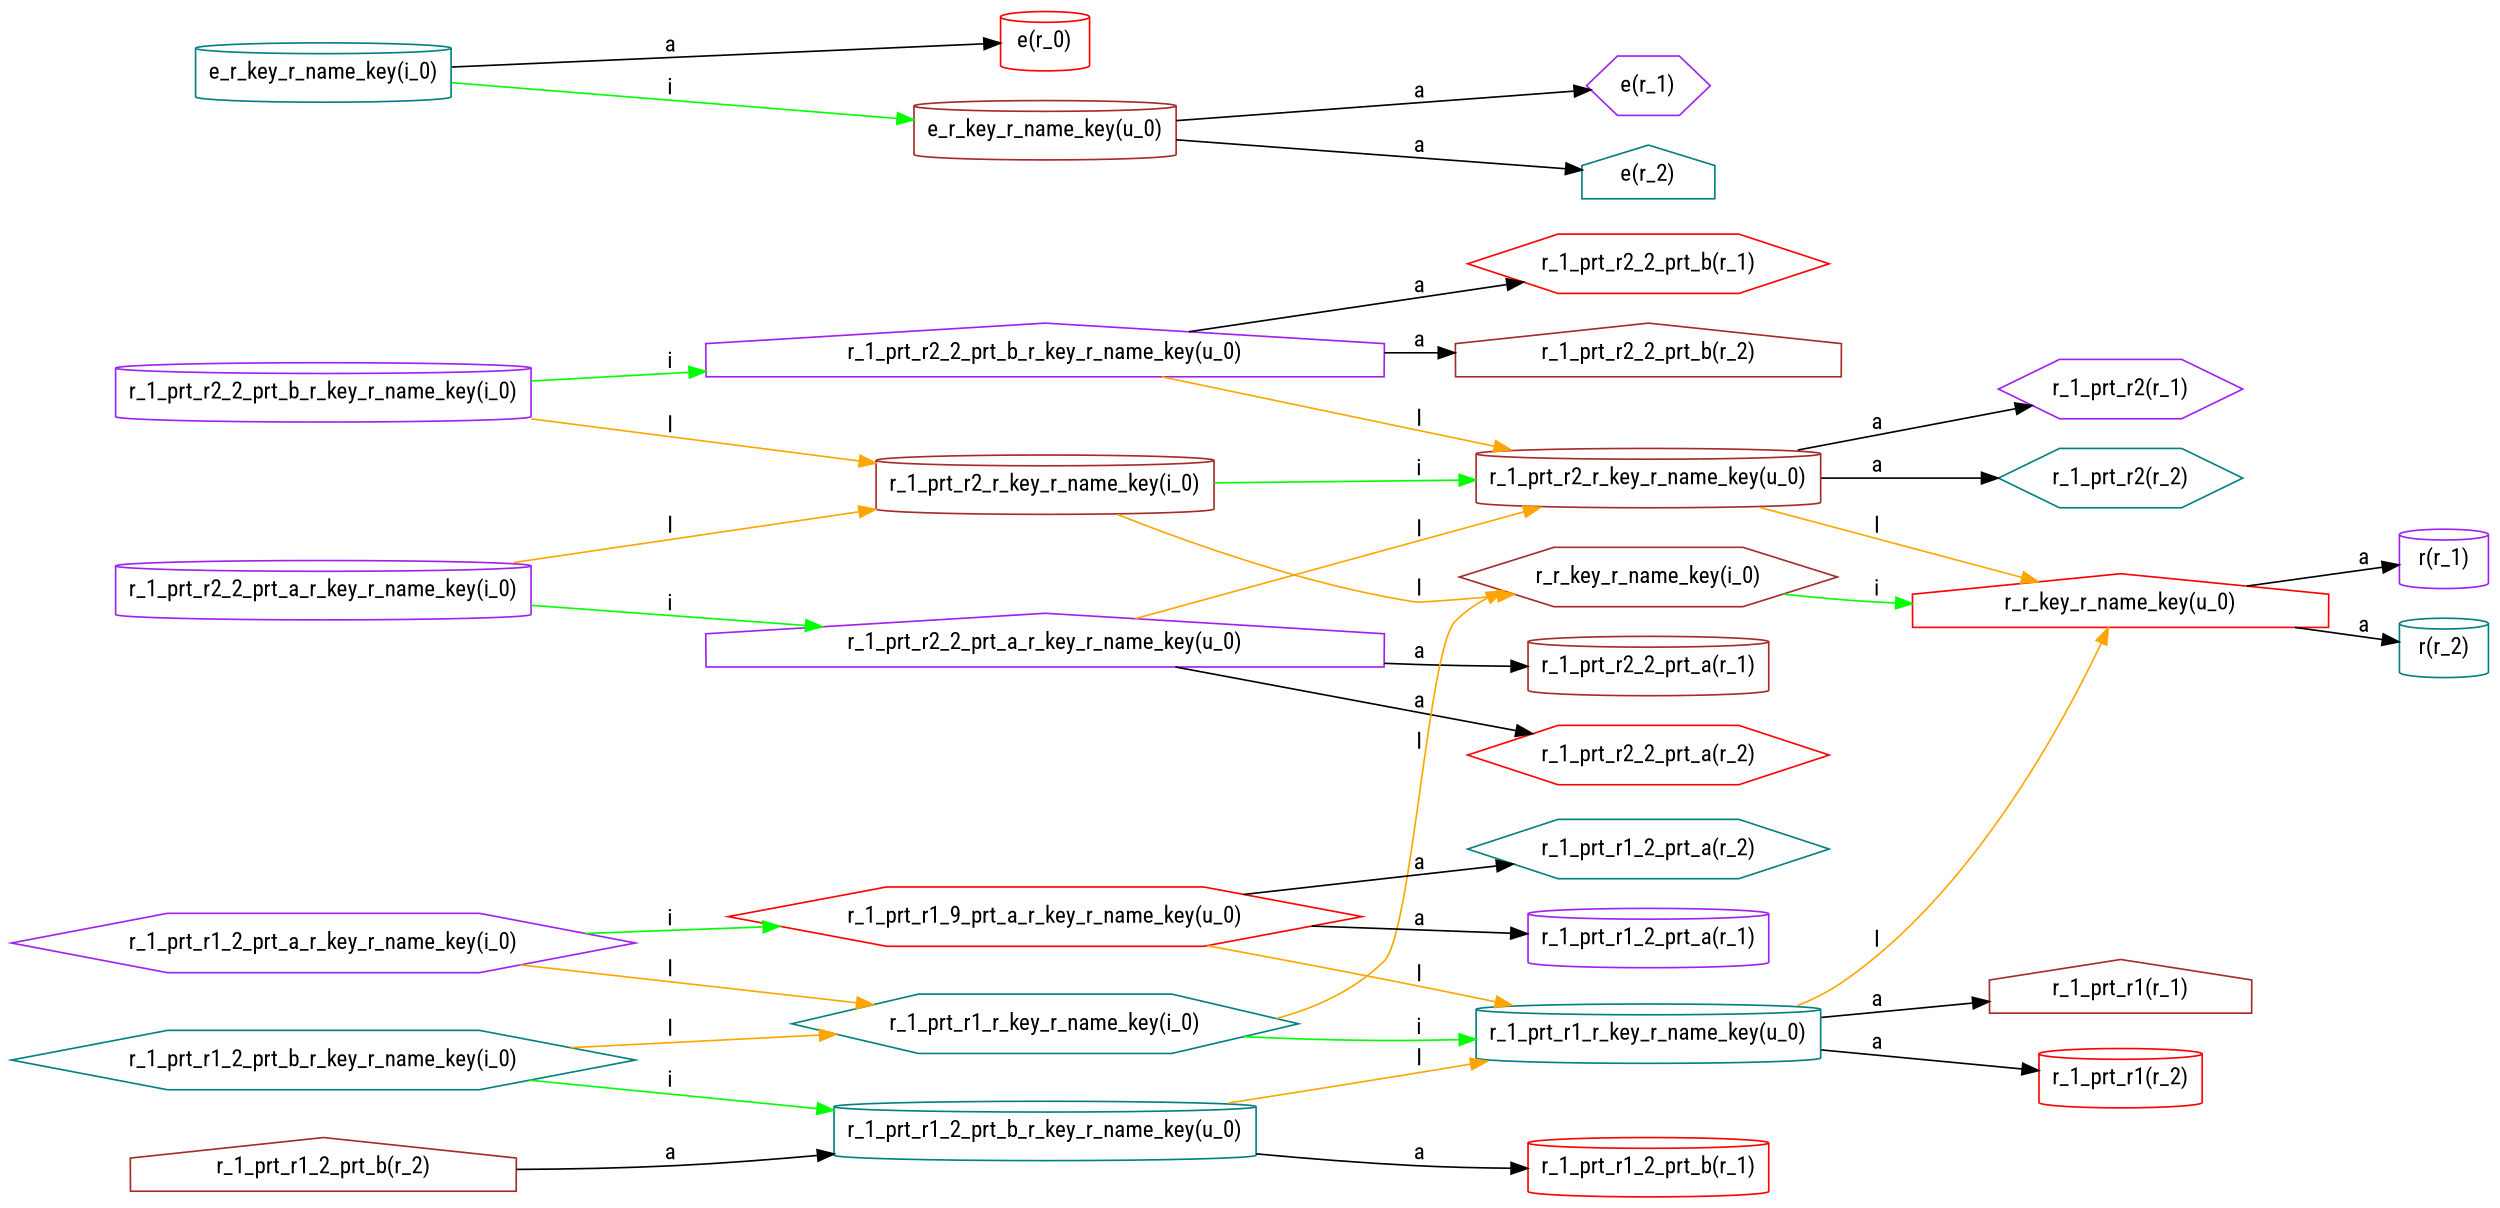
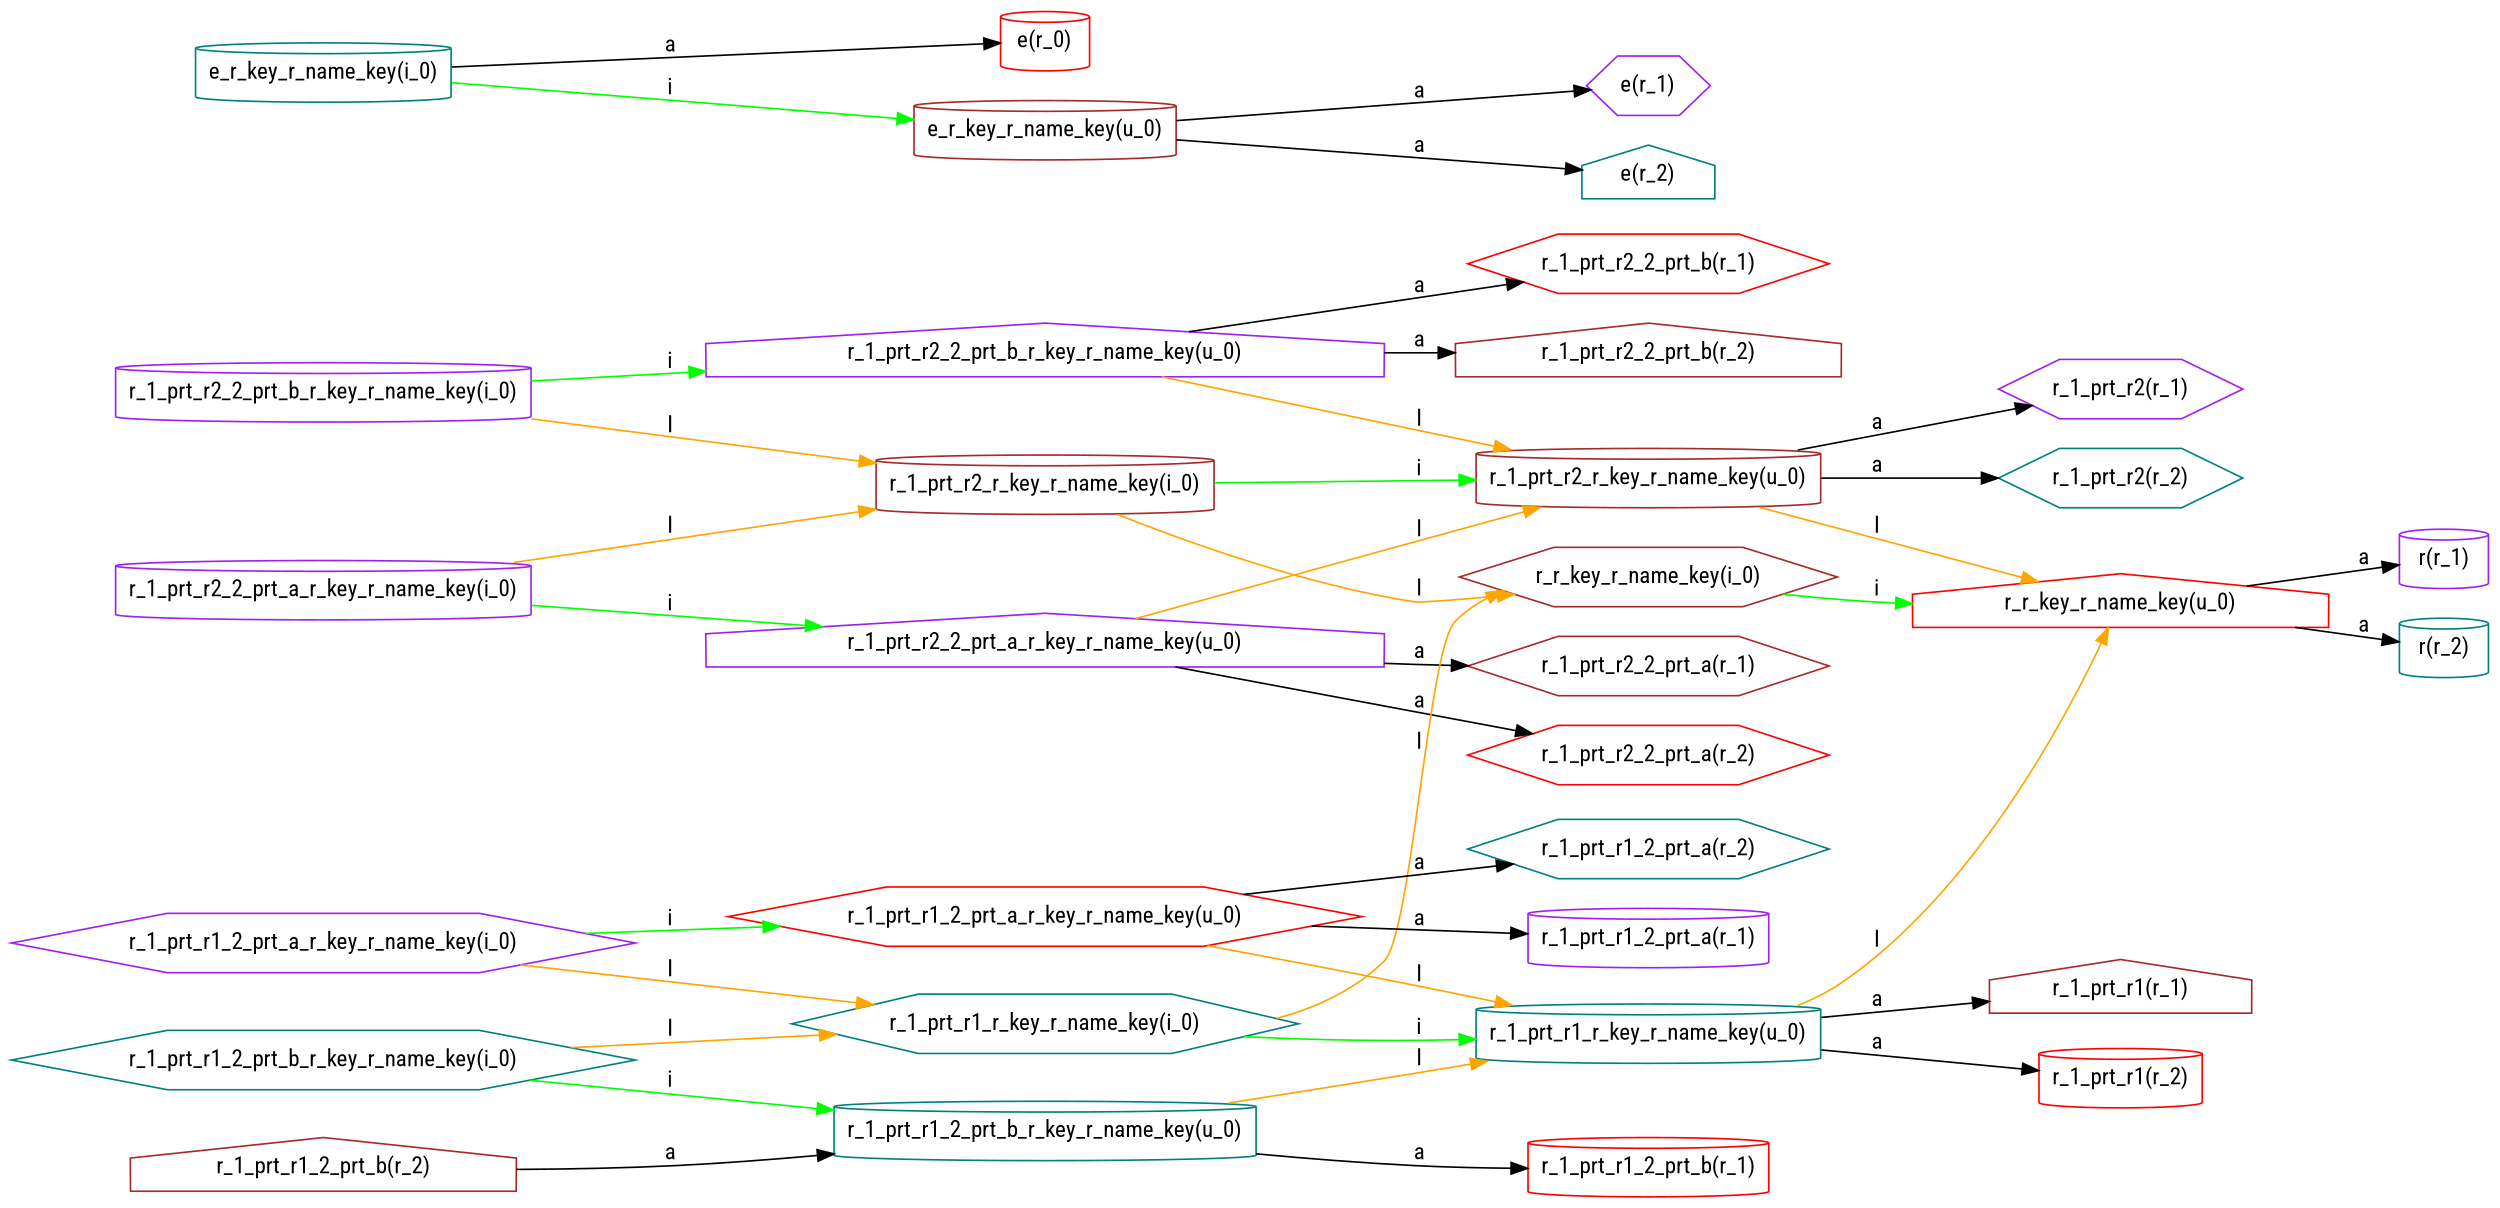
node "r_1_prt_r2_2_prt_a(r_1)": shape cylinder -> hexagon
node "r_1_prt_r1_9_prt_a_r_key_r_name_key(u_0)": label "r_1_prt_r1_9_prt_a_r_key_r_name_key(u_0)" -> "r_1_prt_r1_2_prt_a_r_key_r_name_key(u_0)"
